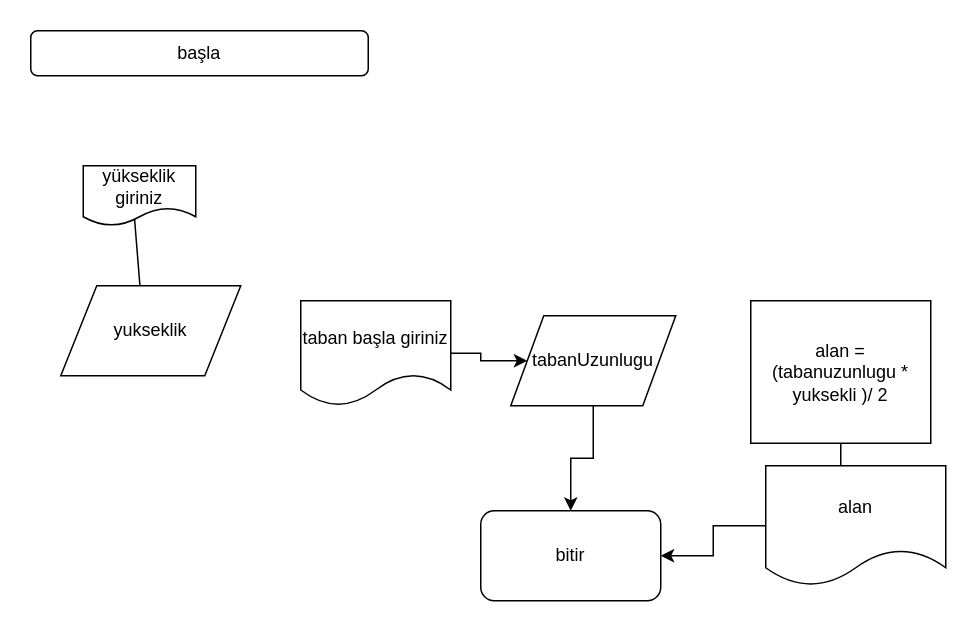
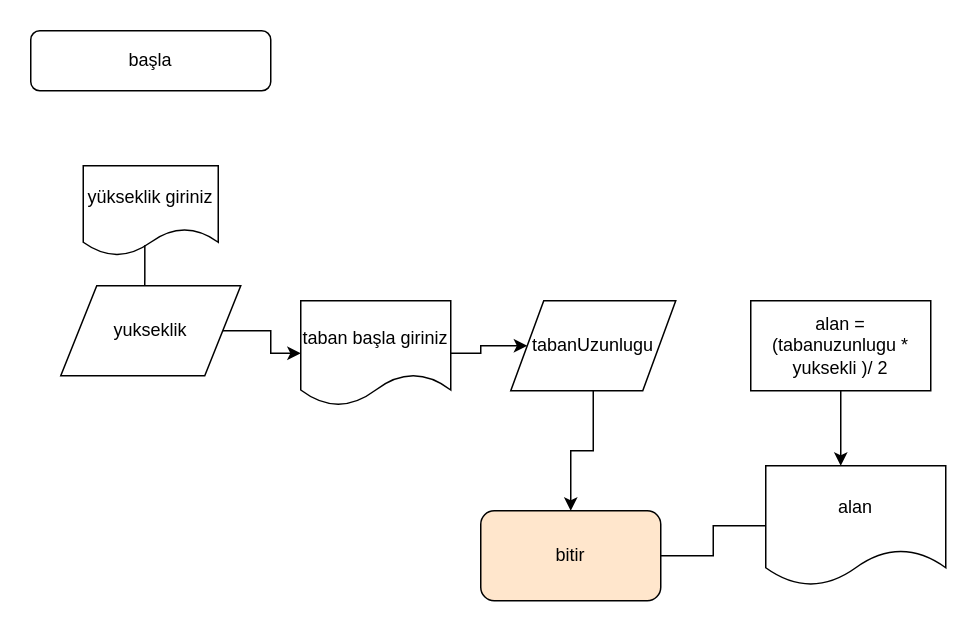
node "başla": size 338x45 -> 240x60
node "yükseklik giriniz": size 113x60 -> 135x90
edge "yukseklik" -> "taban başla giriniz": added
node "tabanUzunlugu": moved (593, 361) -> (593, 346)
node "alan = (tabanuzunlugu * yuksekli )/ 2": size 180x143 -> 180x90
node "bitir": fillcolor #ffffff -> #ffe6cc
edge "alan" -> "bitir": arrowhead classic -> none
